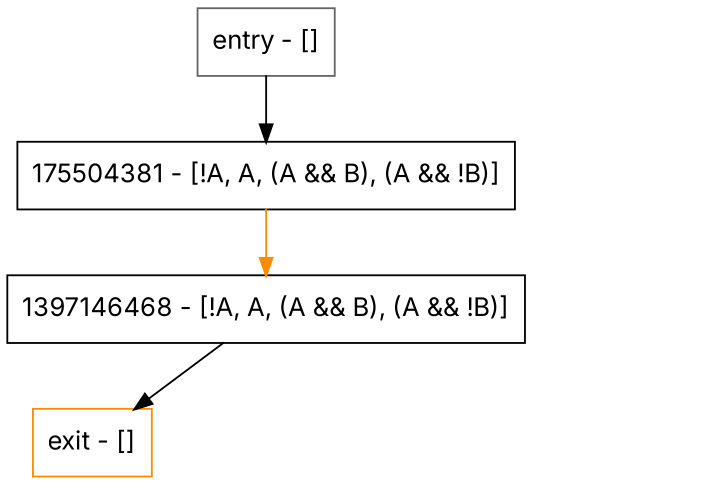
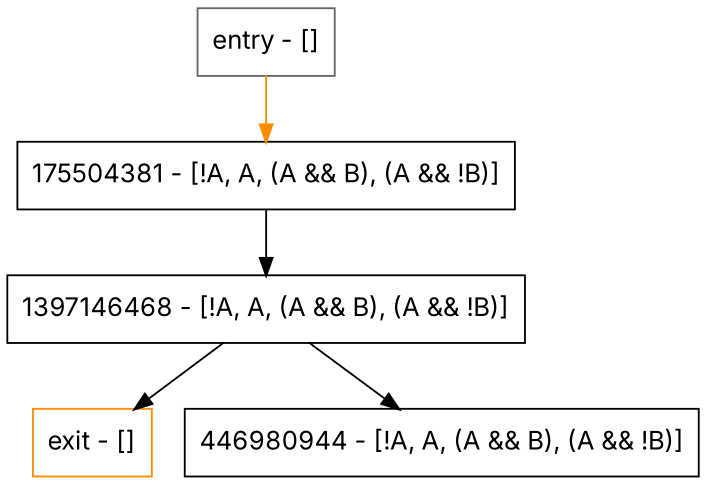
edge "entry - []" -> "175504381 - [!A, A, (A && B), (A && !B)]": color black -> darkorange
edge "175504381 - [!A, A, (A && B), (A && !B)]" -> "1397146468 - [!A, A, (A && B), (A && !B)]": color darkorange -> black
node "446980944 - [!A, A, (A && B), (A && !B)]": added
